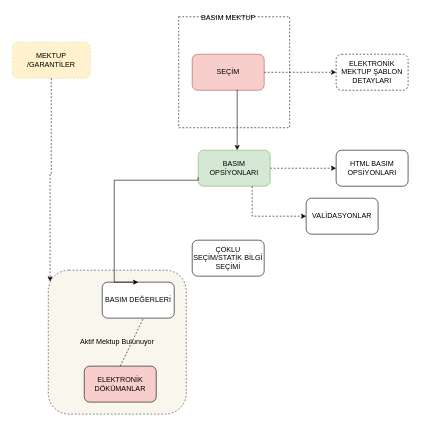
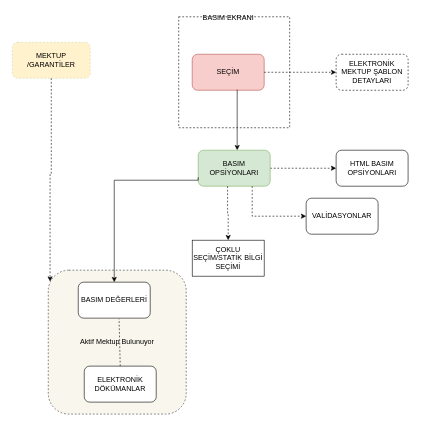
node "BASIM MEKTUP": label "BASIM MEKTUP" -> "BASIM EKRANI"
edge "BASIM OPSİYONLARI" -> "ÇOKLU SEÇİM/STATİK BİLGİ SEÇİMİ": added
node "ÇOKLU SEÇİM/STATİK BİLGİ SEÇİMİ": shape rounded rectangle -> rectangle
node "BASIM DEĞERLERİ": moved (138, 300) -> (114, 300)
node "ELEKTRONİK DÖKÜMANLAR": fillcolor #f8cecc -> #ffffff
